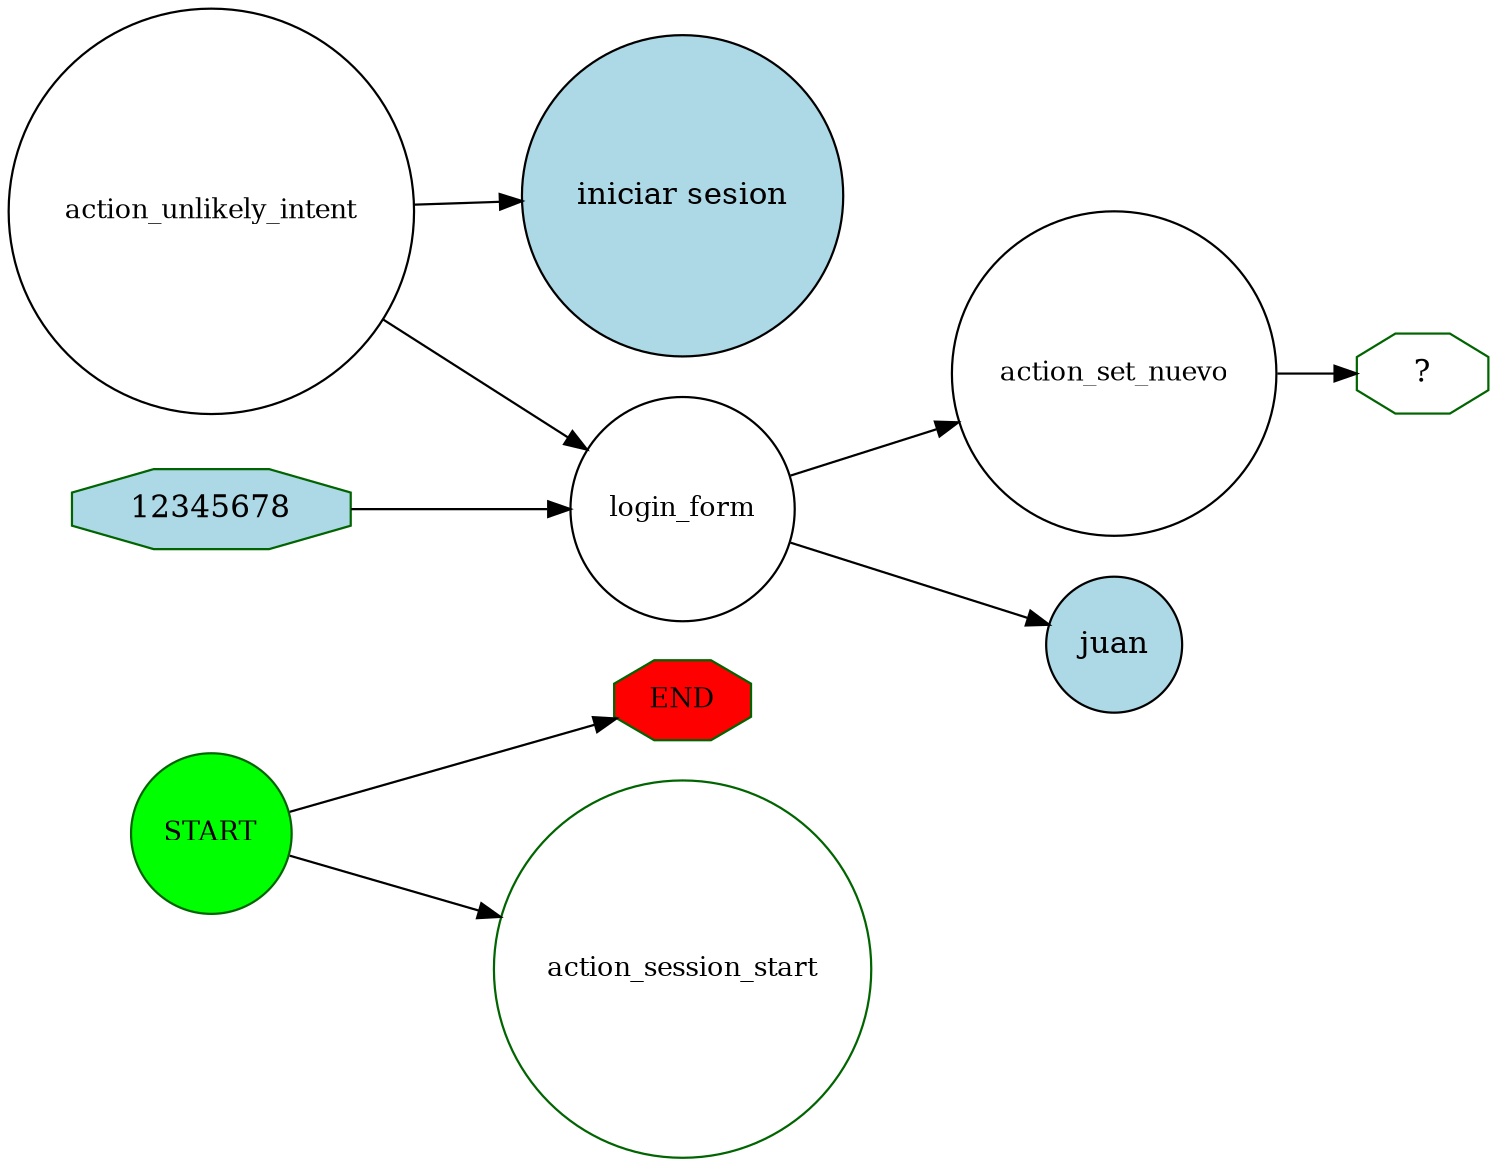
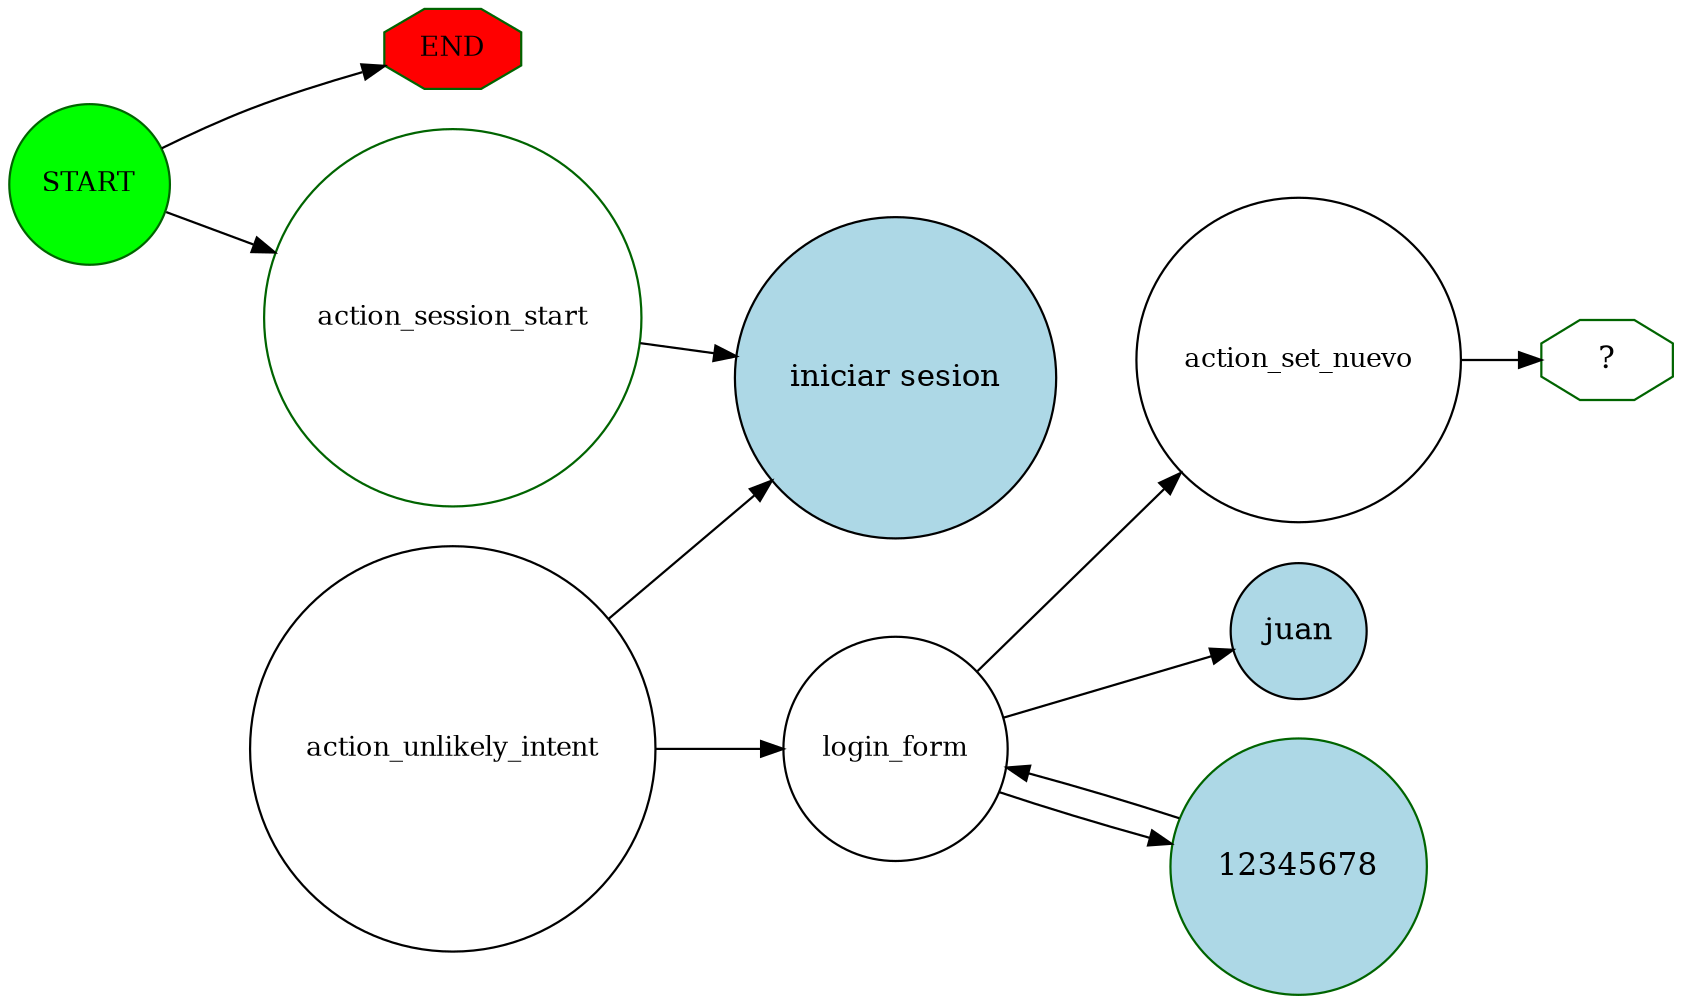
edge "action_session_start" -> "iniciar sesion": added
node "12345678": shape octagon -> circle
edge "login_form" -> "12345678": added
